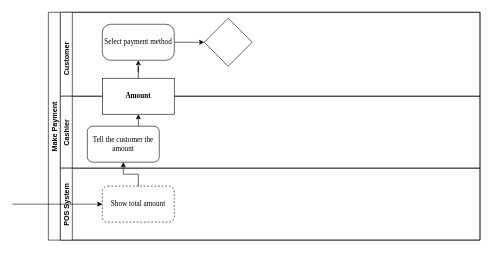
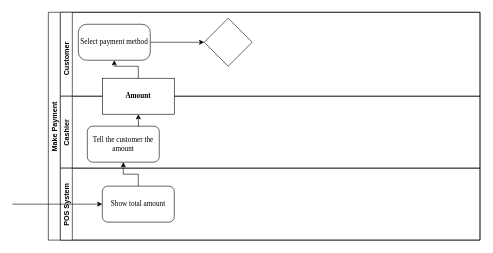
node "Select payment method": moved (138, 42) -> (114, 42)
node "Show total amount": style dashed -> solid
